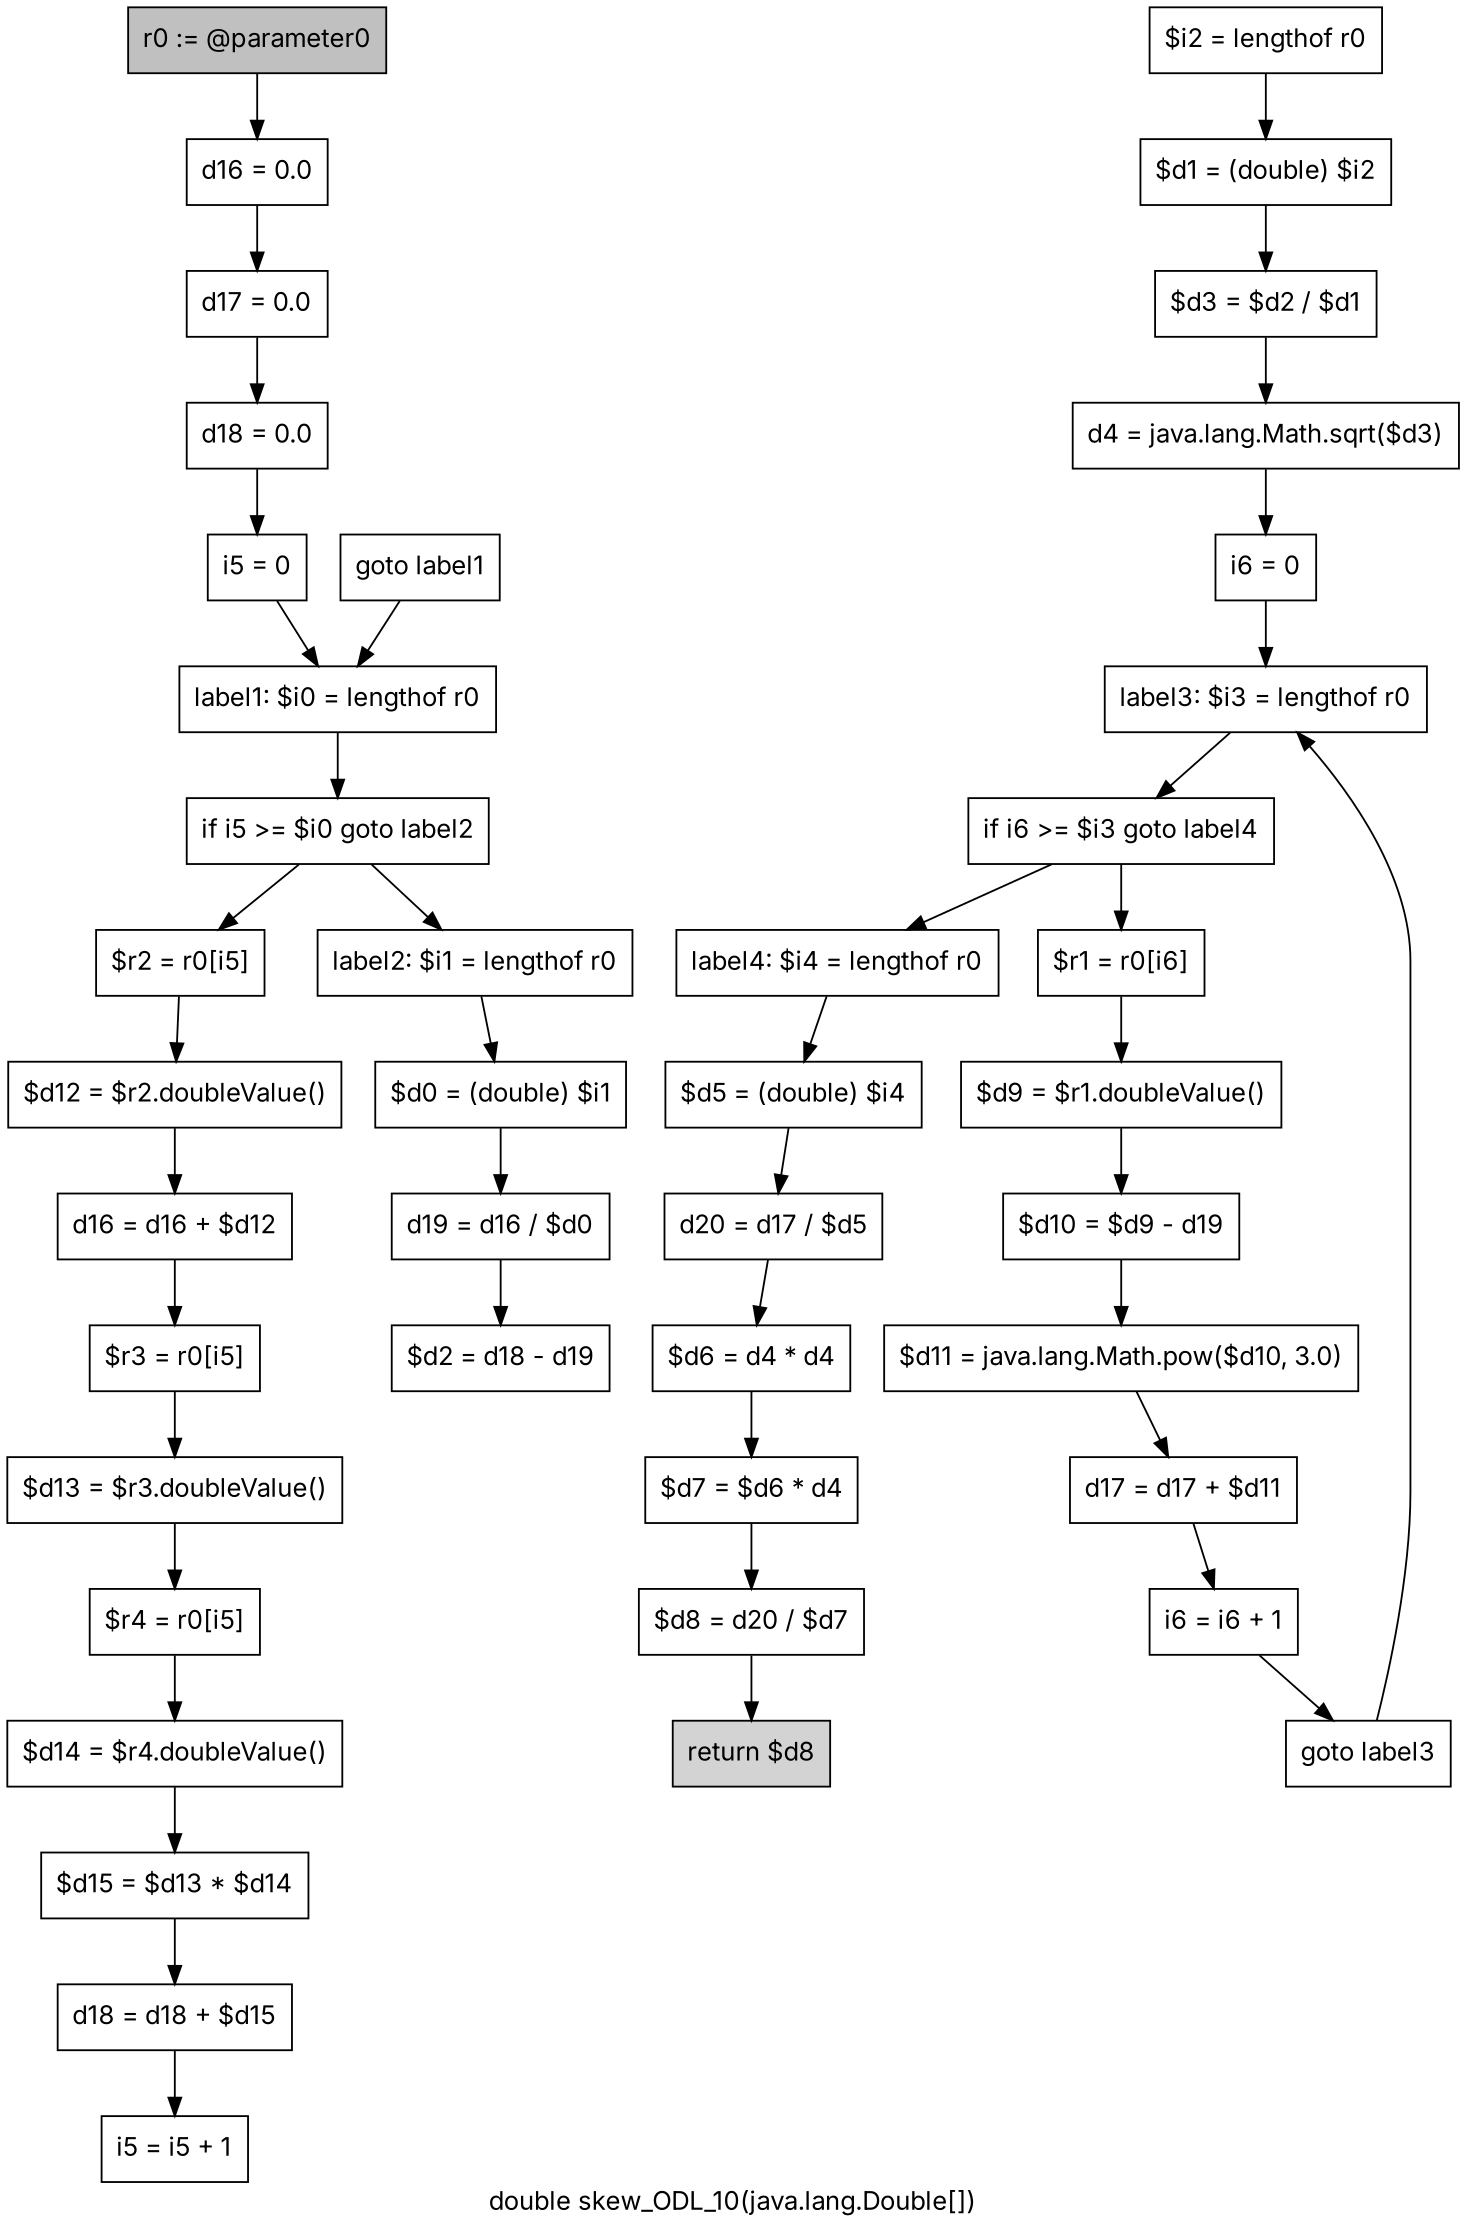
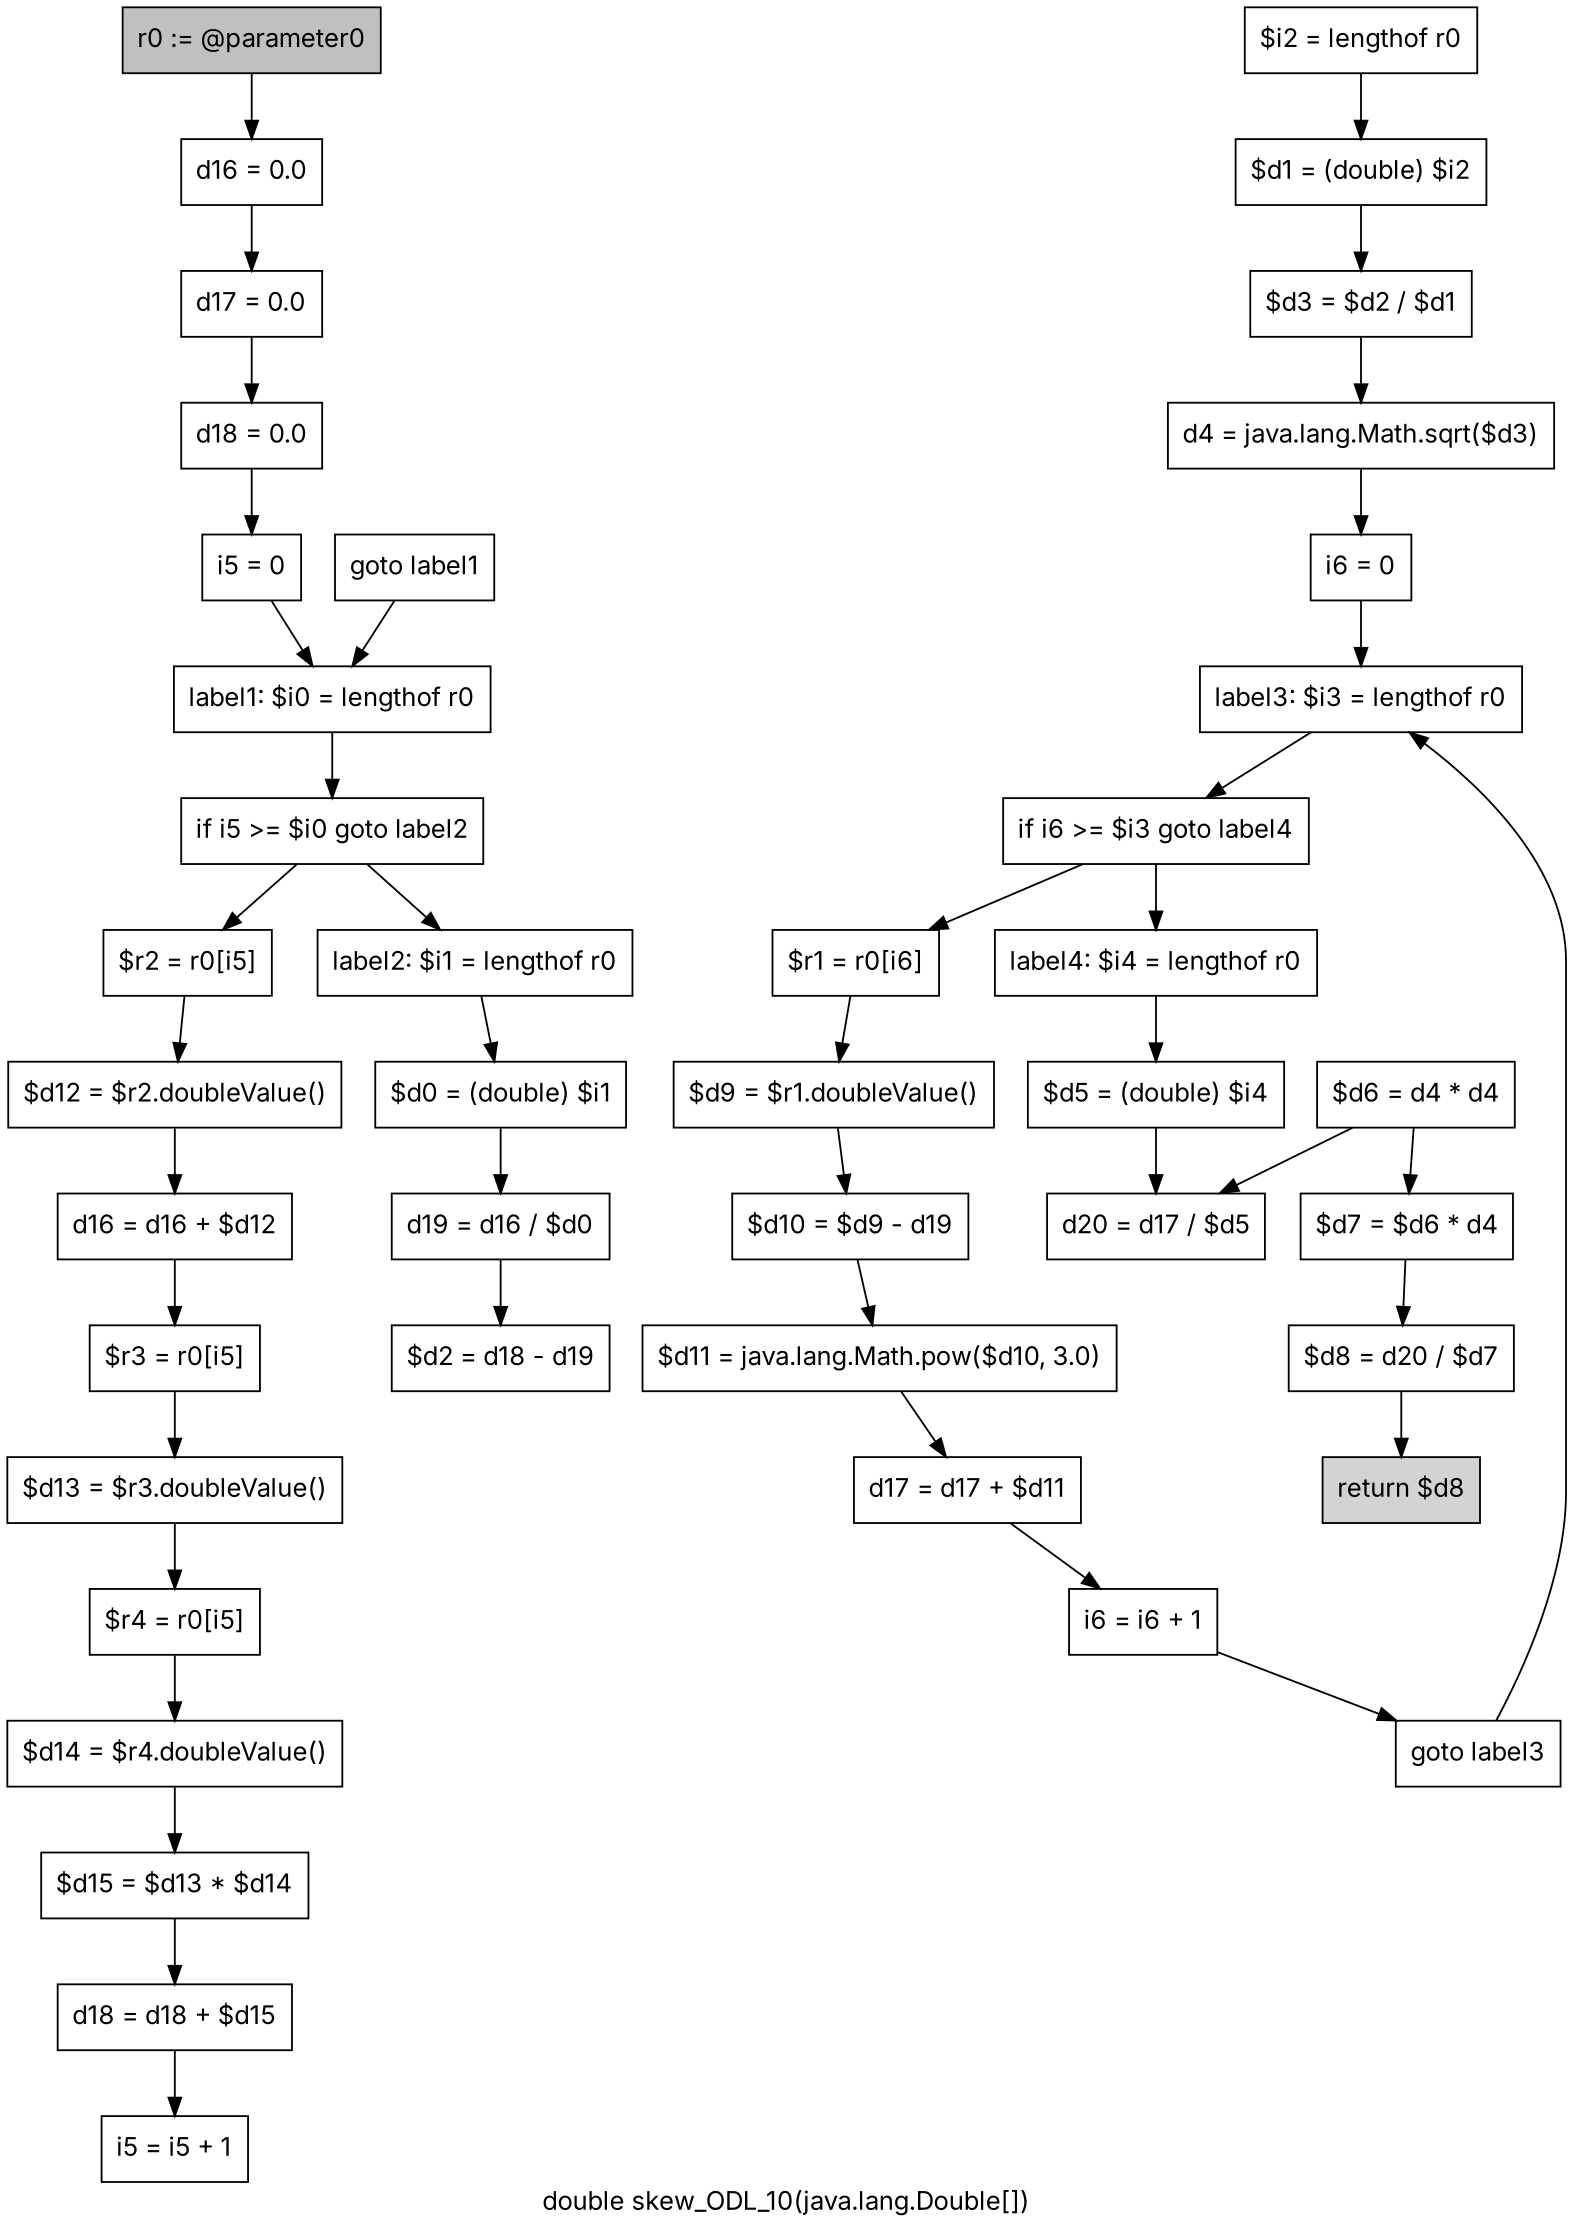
edge "d20 = d17 / $d5" -> "$d6 = d4 * d4": reversed
